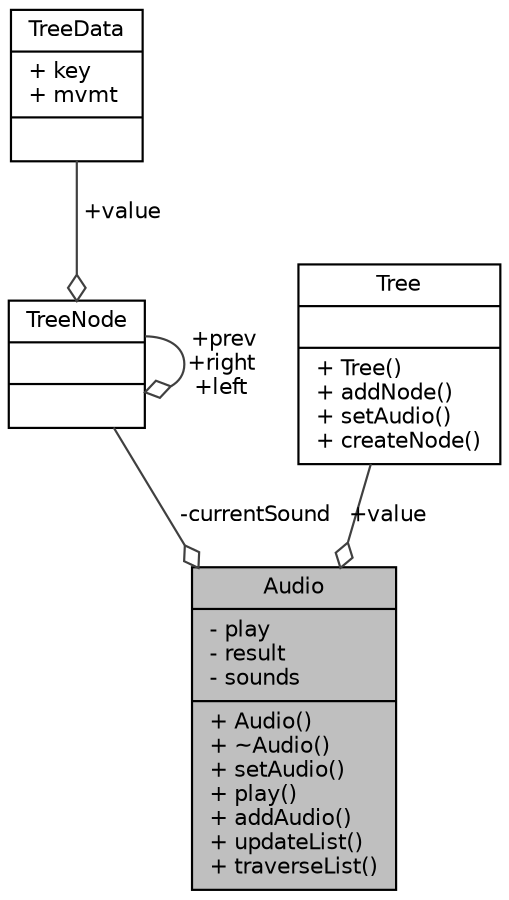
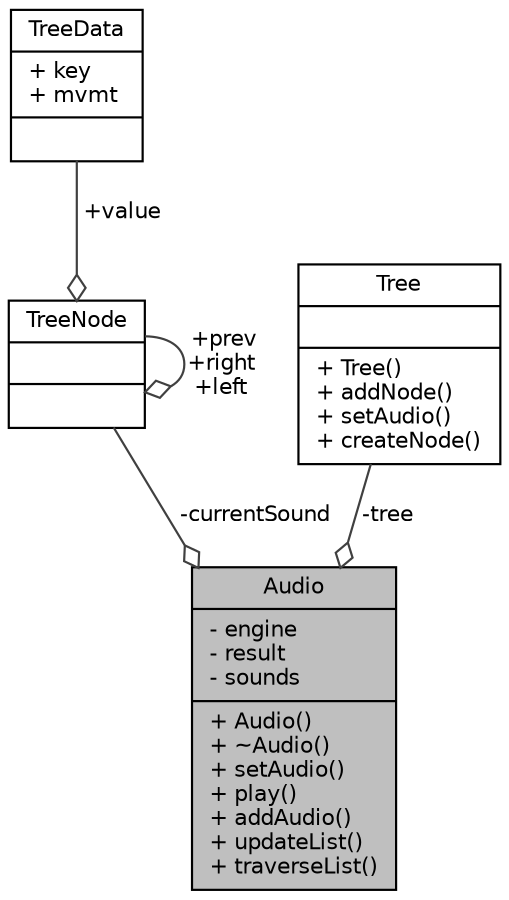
edge "Tree" -> "Audio": label " +value" -> " -tree"
node "Audio": text "- play" -> "- engine"
